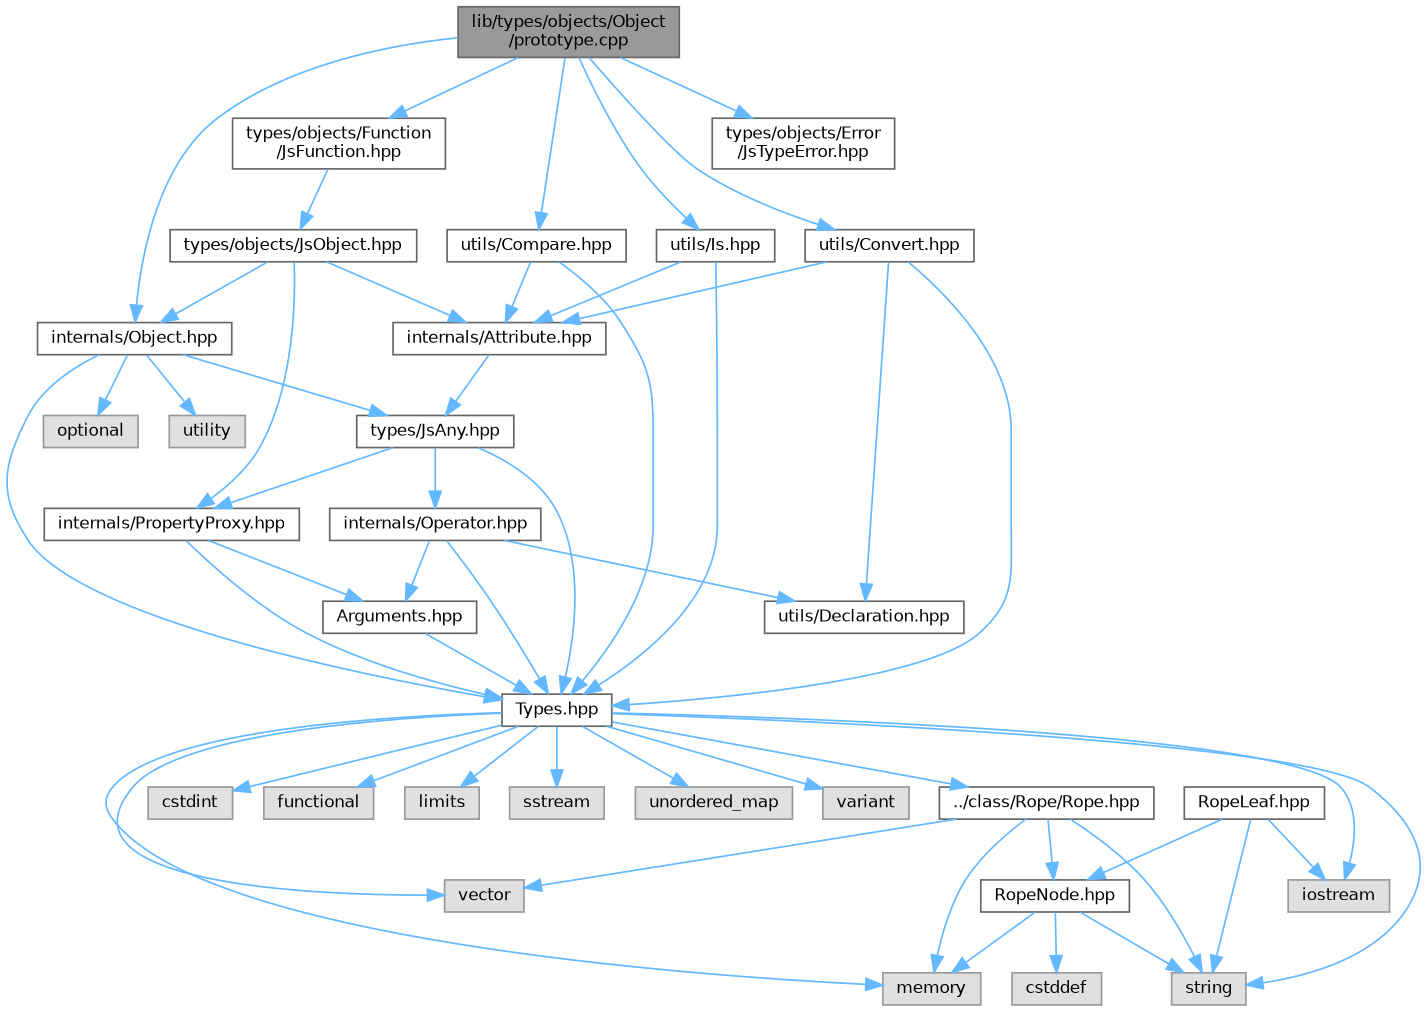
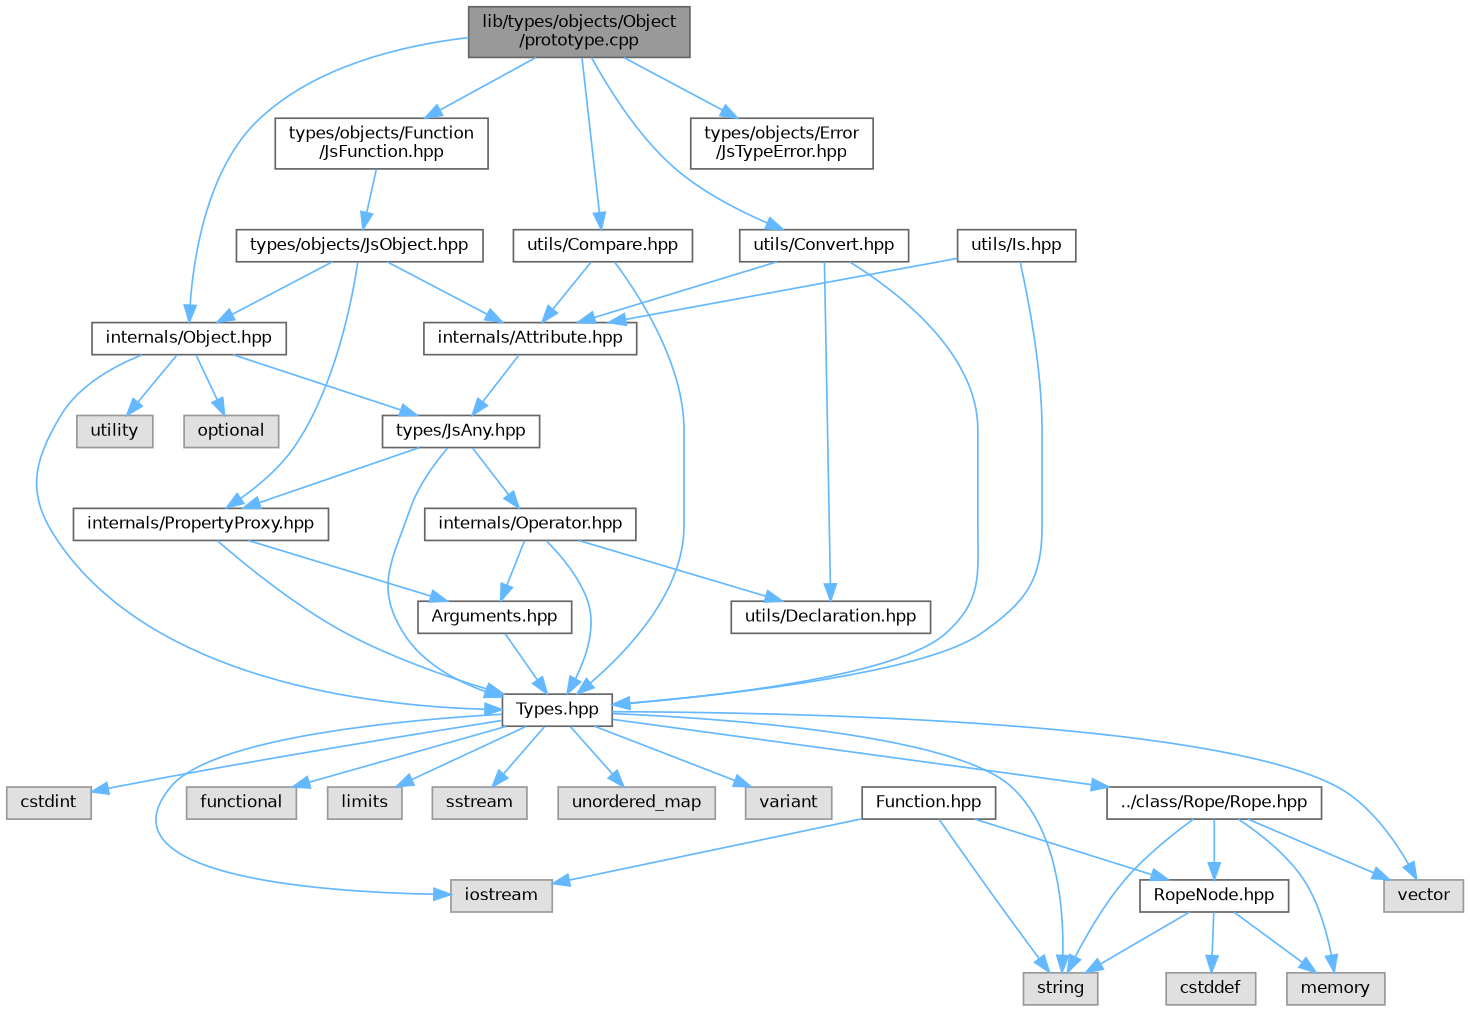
edge "lib/types/objects/Object /prototype.cpp" -> "utils/Is.hpp": removed
node "RopeLeaf.hpp": label "RopeLeaf.hpp" -> "Function.hpp"
edge "Types.hpp" -> "memory": removed
